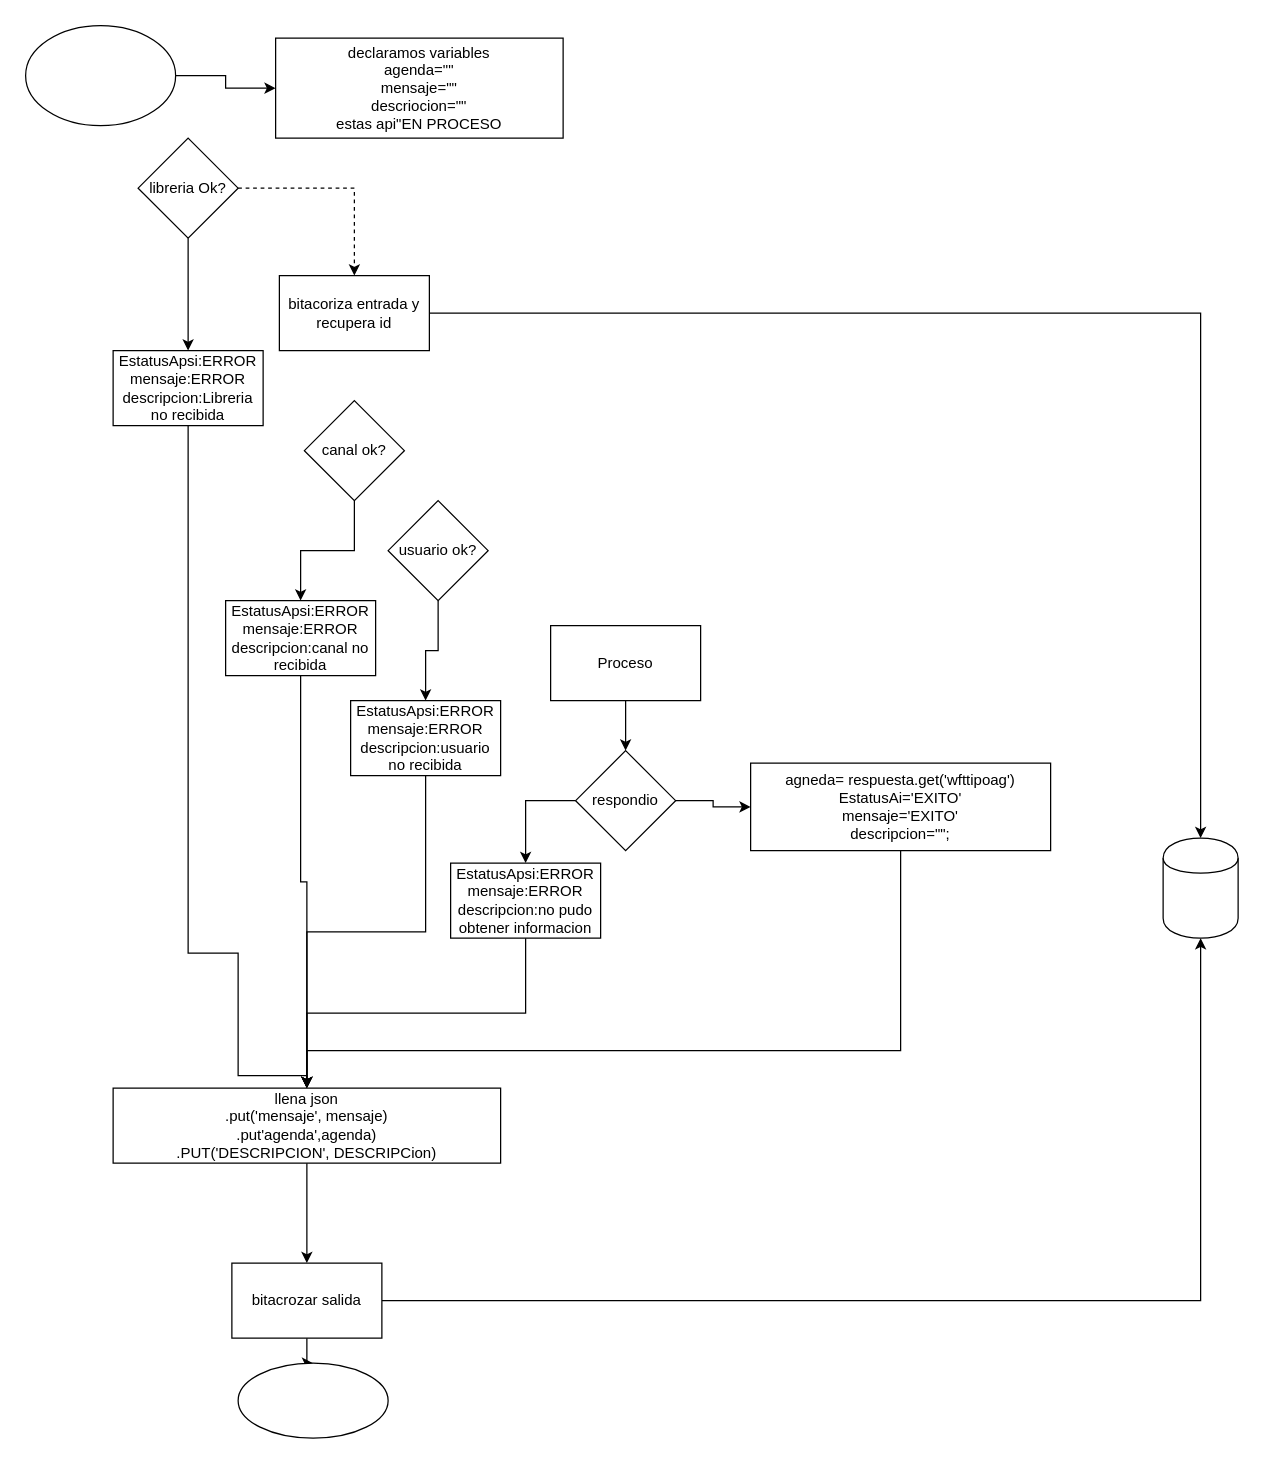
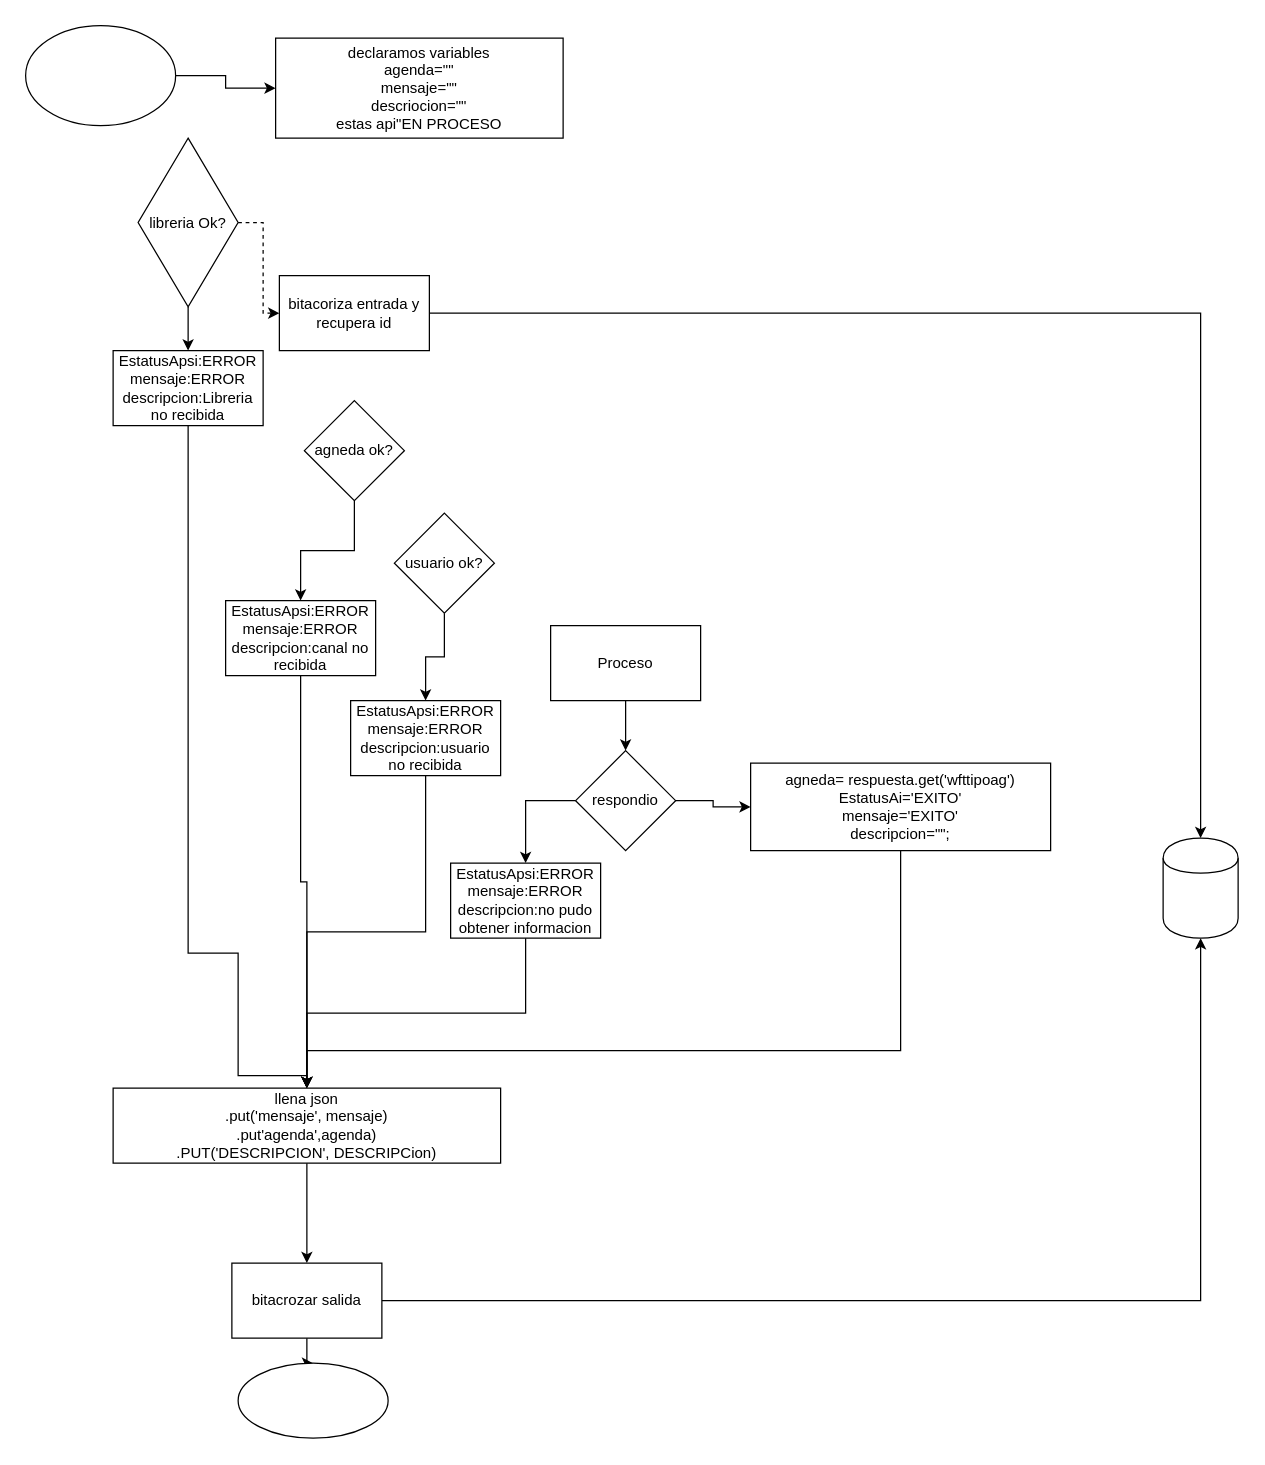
node "libreria Ok?": size 100x100 -> 100x169
node "canal ok?": label "canal ok?" -> "agneda ok?"
node "usuario ok?": moved (438, 551) -> (444, 563)
